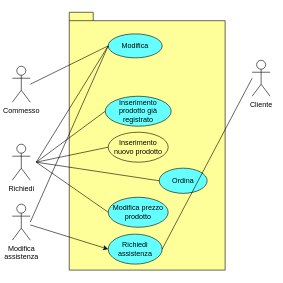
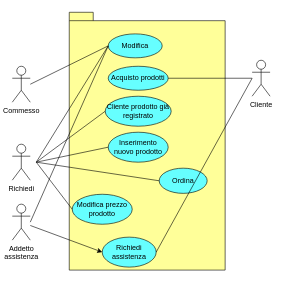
node "Acquisto prodotti": added
edge "Acquisto prodotti" -- "Cliente": added
node "Inserimento prodotto già registrato": label "Inserimento prodotto già registrato" -> "Cliente prodotto già registrato"
node "Inserimento nuovo prodotto": fillcolor #ffff99 -> #66ffff
node "Modifica prezzo prodotto": moved (138, 212) -> (102, 209)
node "Richiedi assistenza": moved (135, 249) -> (129, 252)
node "Modifica assistenza": label "Modifica assistenza" -> "Addetto assistenza"
